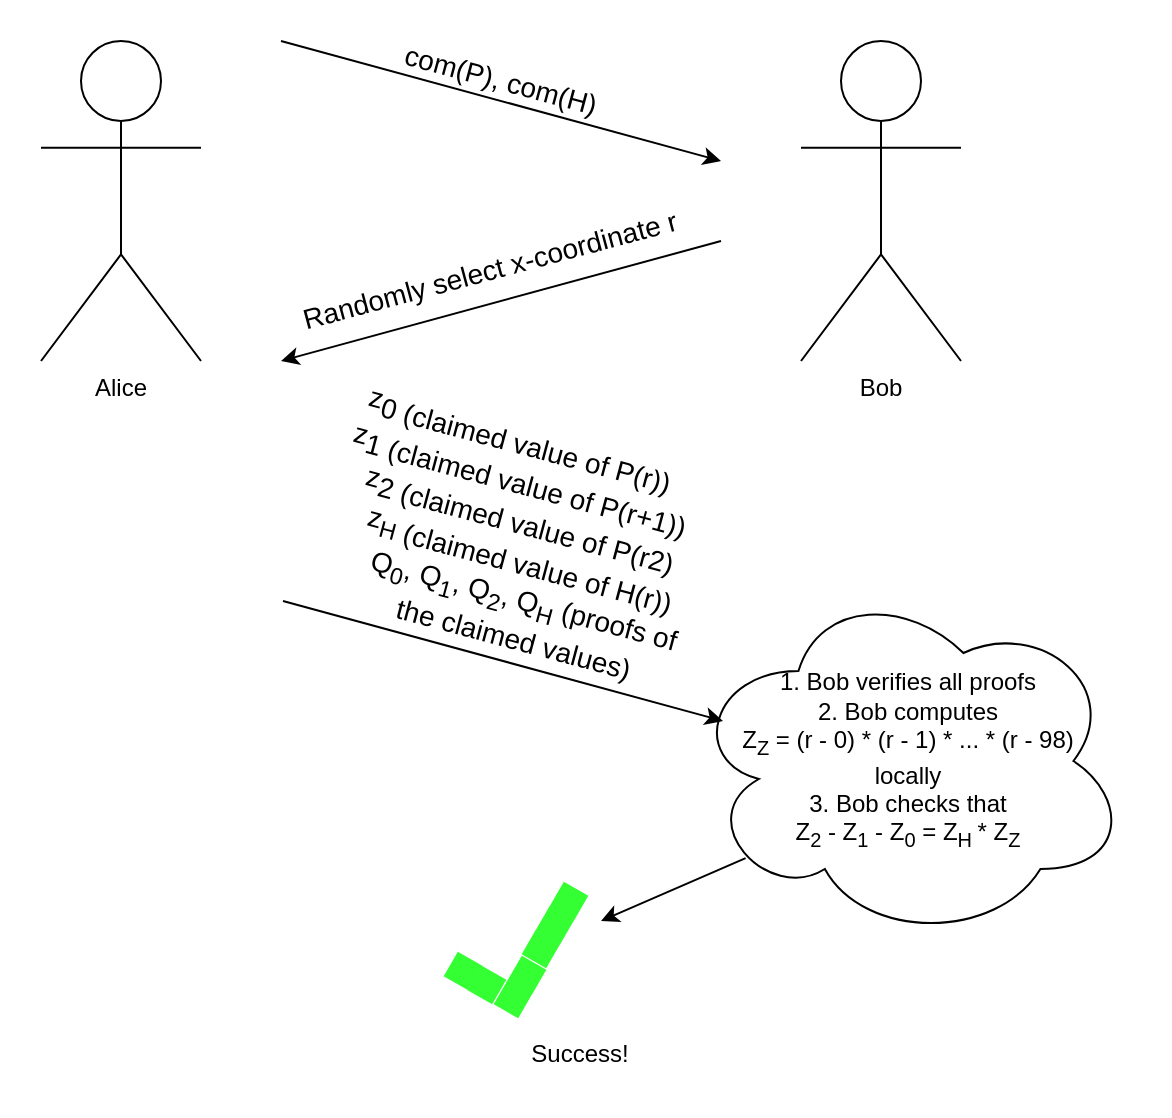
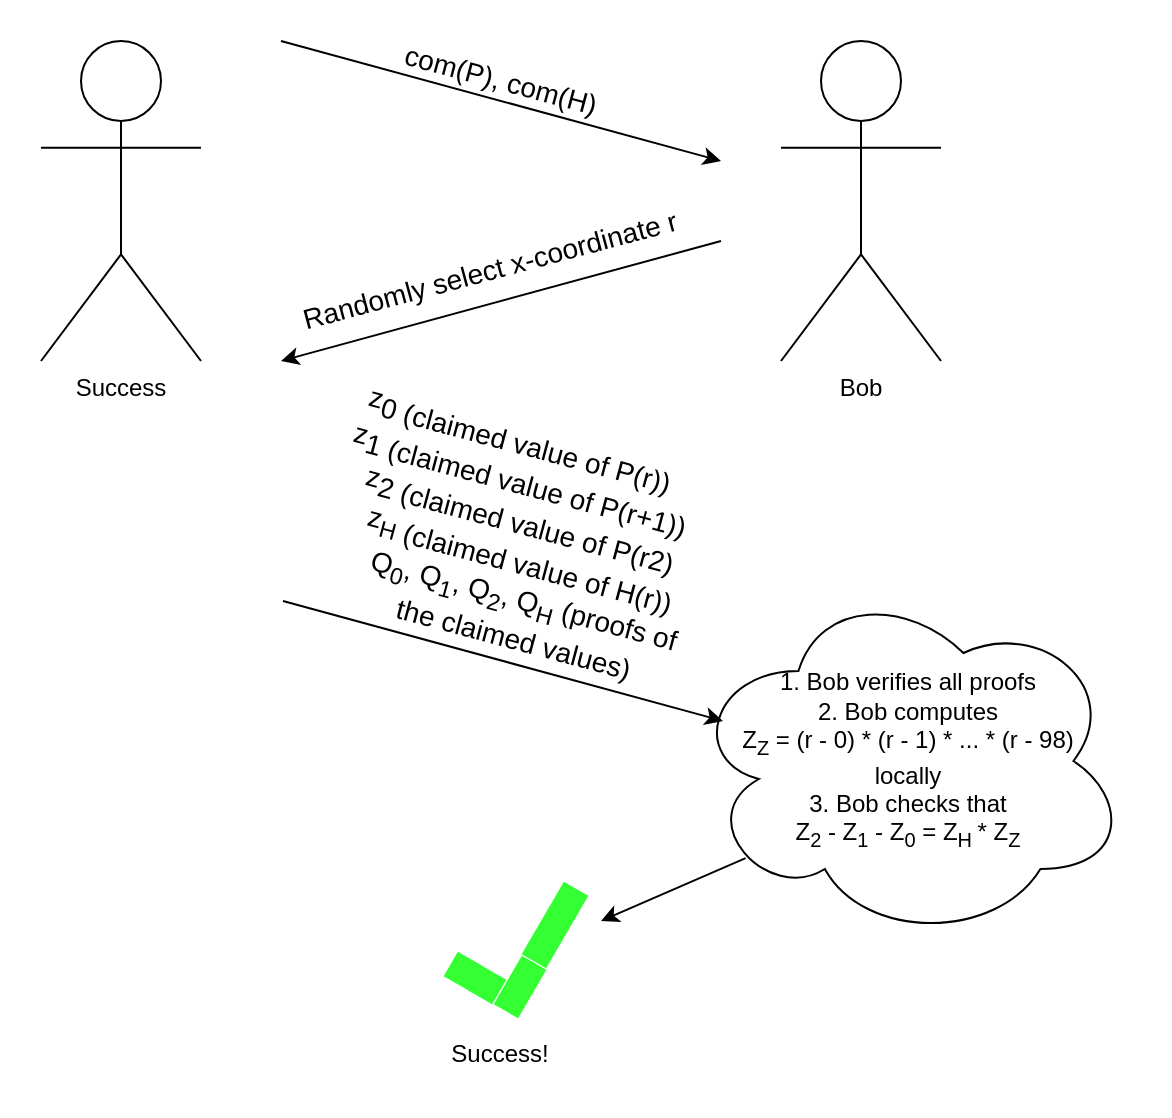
node "Bob": moved (881, 201) -> (861, 201)
node "Alice": label "Alice" -> "Success"
node "Success!": moved (581, 1055) -> (501, 1055)
